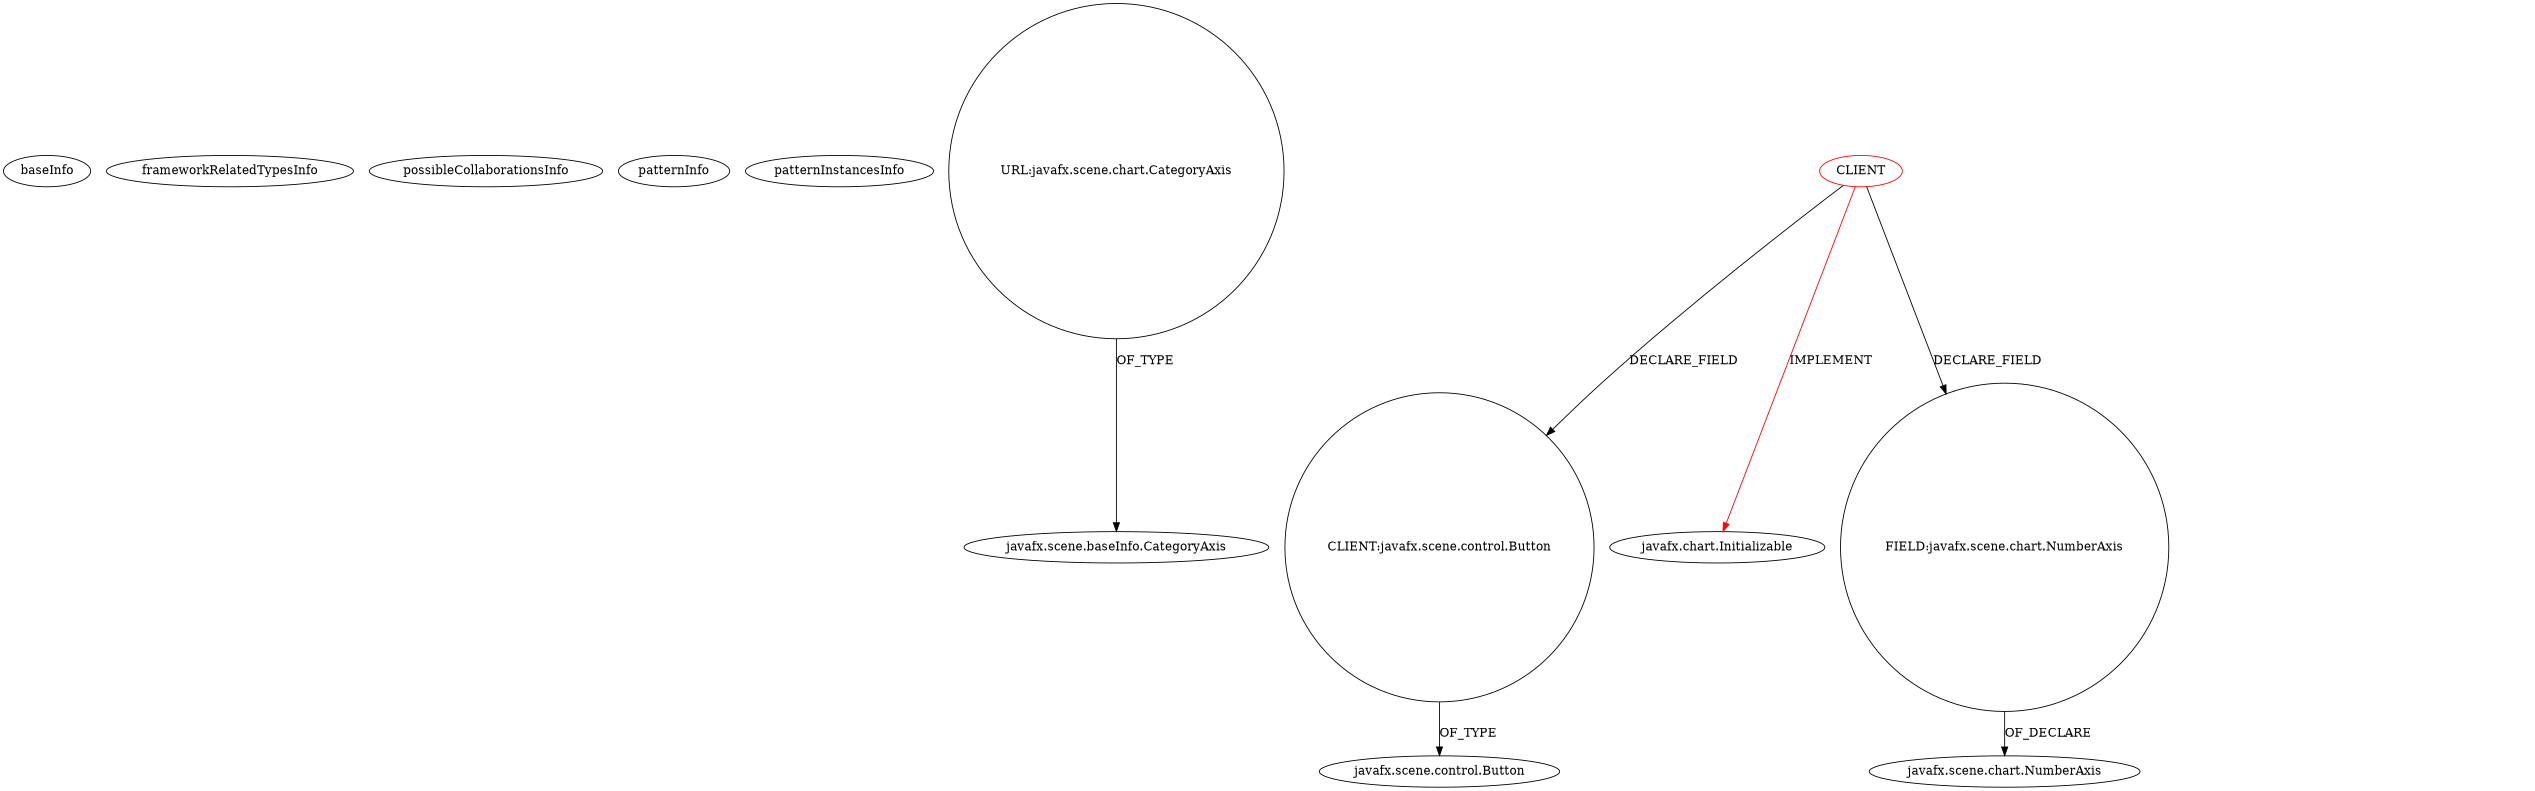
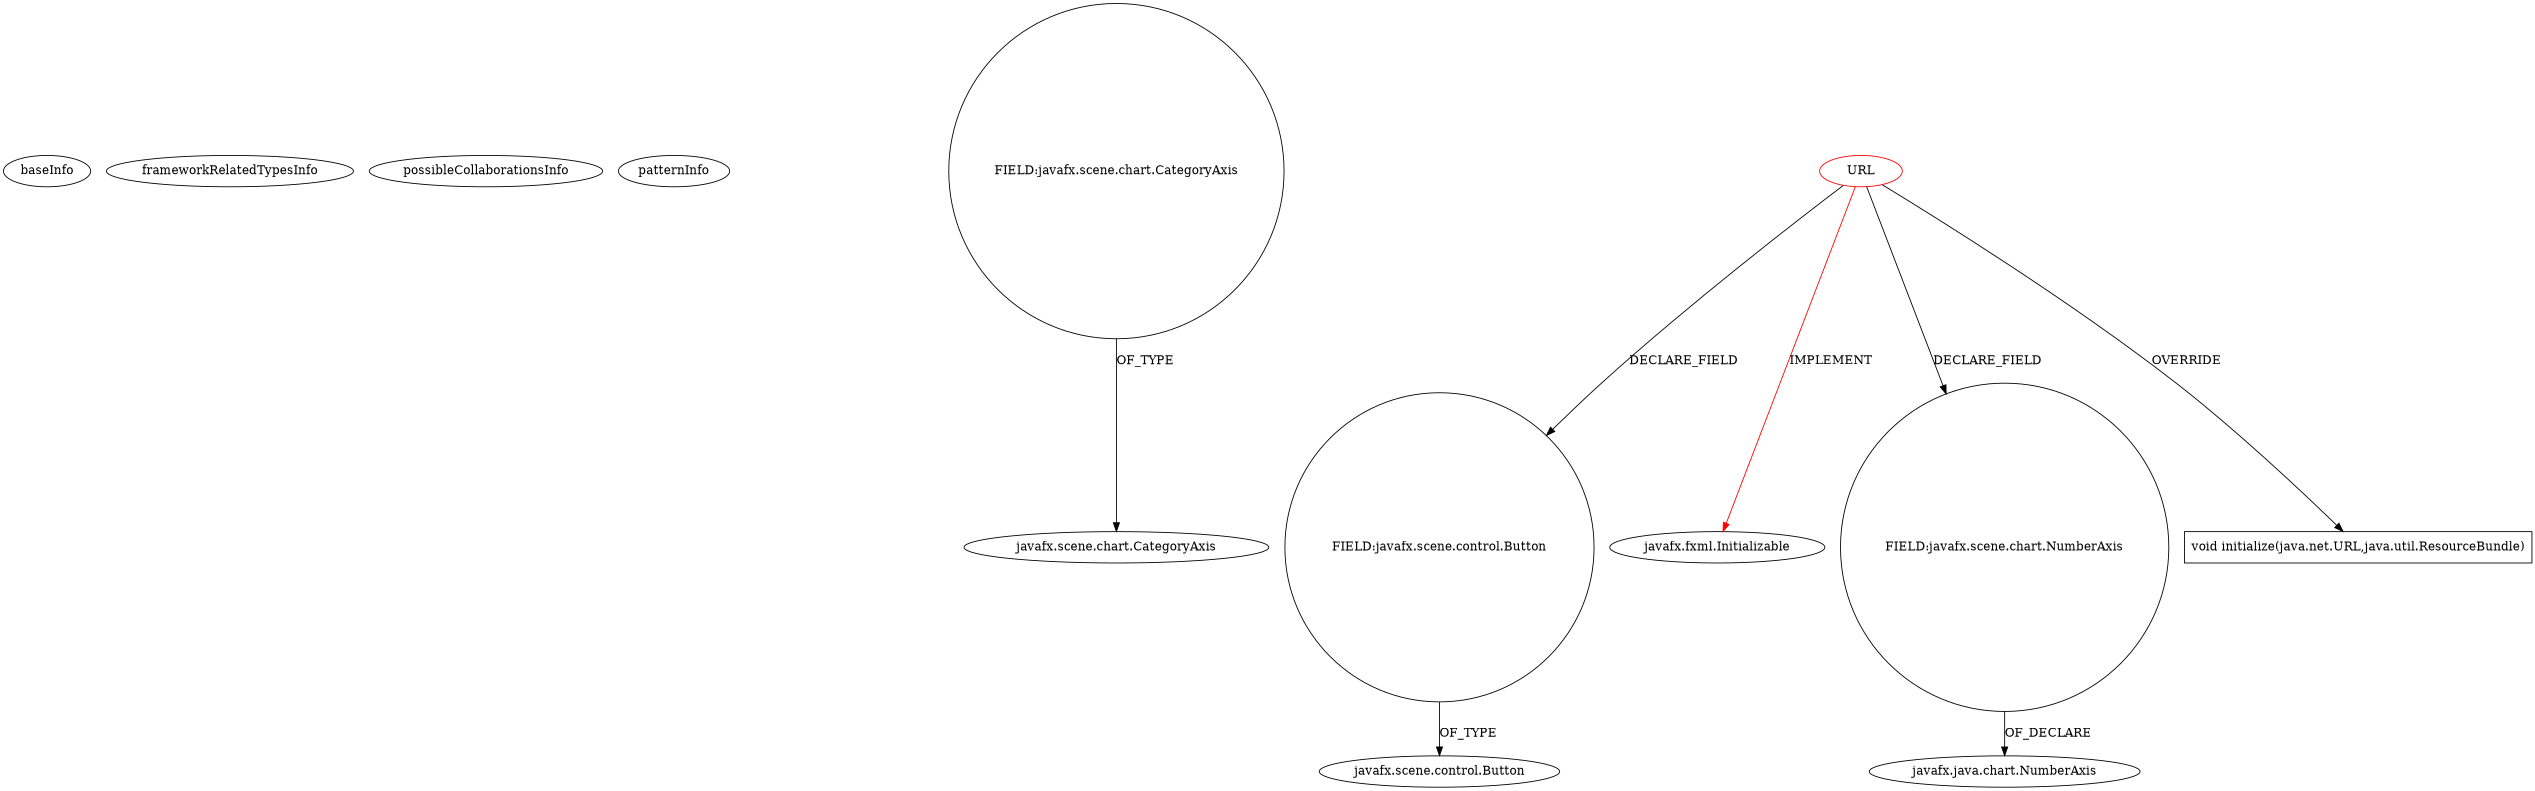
node "patternInstancesInfo": removed
node "URL:javafx.scene.chart.CategoryAxis": label "URL:javafx.scene.chart.CategoryAxis" -> "FIELD:javafx.scene.chart.CategoryAxis"
node "CLIENT": label "CLIENT" -> "URL"
node "javafx.scene.baseInfo.CategoryAxis": label "javafx.scene.baseInfo.CategoryAxis" -> "javafx.scene.chart.CategoryAxis"
node "CLIENT:javafx.scene.control.Button": label "CLIENT:javafx.scene.control.Button" -> "FIELD:javafx.scene.control.Button"
node "javafx.chart.Initializable": label "javafx.chart.Initializable" -> "javafx.fxml.Initializable"
node "void initialize(java.net.URL,java.util.ResourceBundle)": added
node "javafx.scene.chart.NumberAxis": label "javafx.scene.chart.NumberAxis" -> "javafx.java.chart.NumberAxis"
